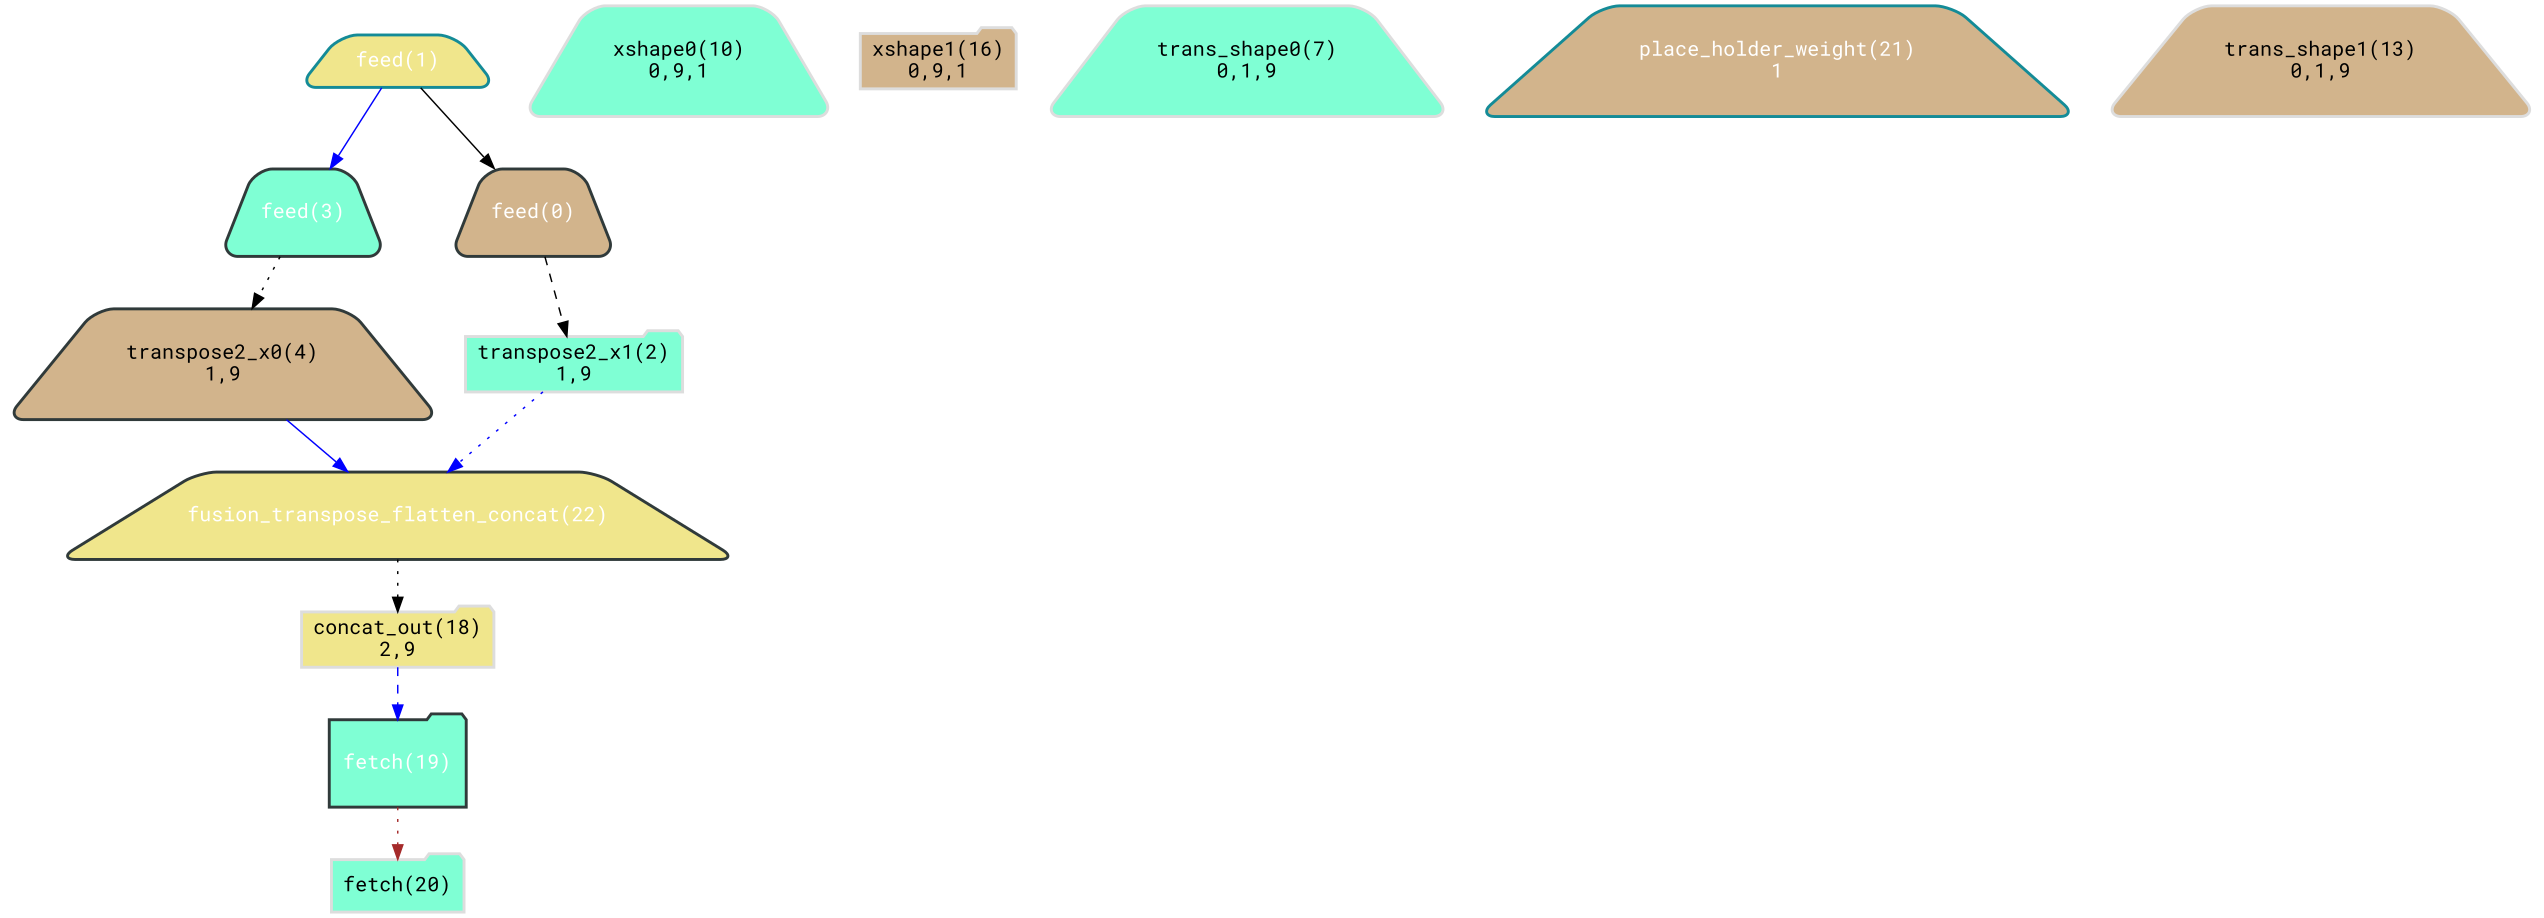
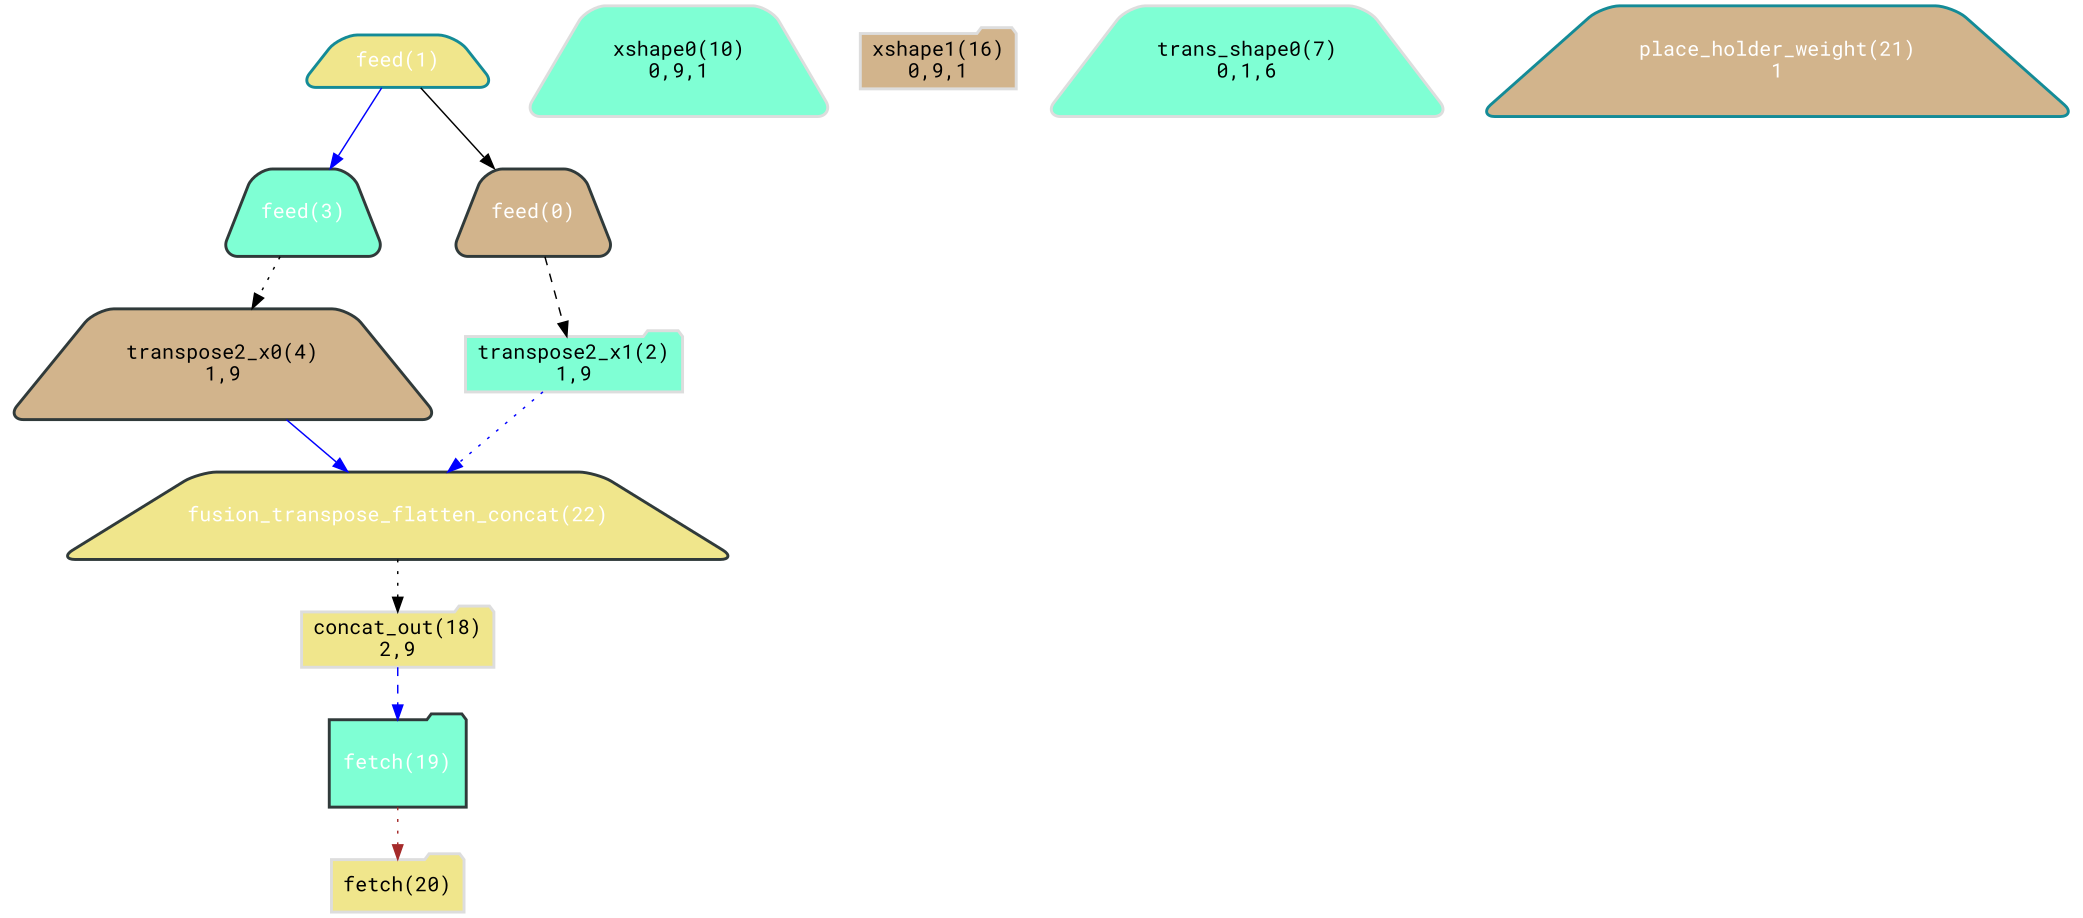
node "trans_shape0(7) 0,1,9": label "trans_shape0(7) 0,1,9" -> "trans_shape0(7) 0,1,6"
node "trans_shape1(13) 0,1,9": removed
node "fetch(20)": fillcolor aquamarine -> khaki
